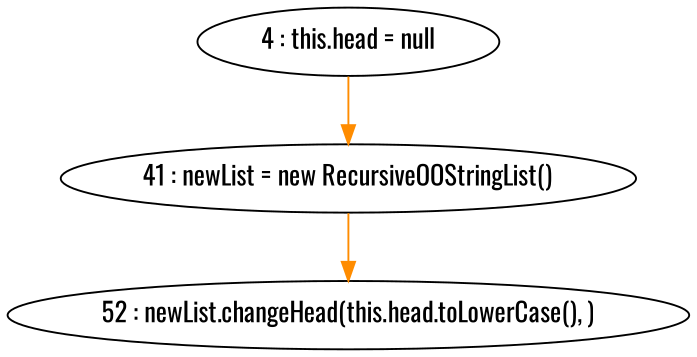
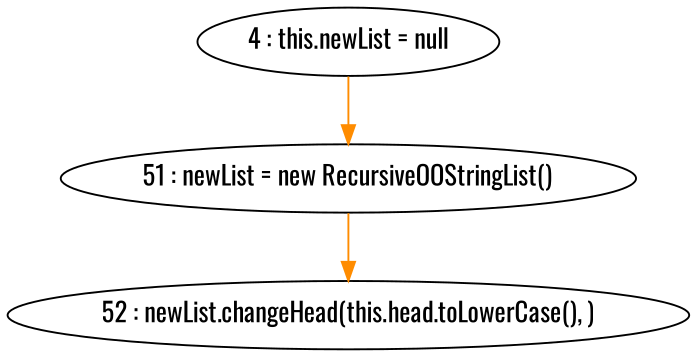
node "4 : this.head = null": label "4 : this.head = null" -> "4 : this.newList = null"
node "41 : newList = new RecursiveOOStringList()": label "41 : newList = new RecursiveOOStringList()" -> "51 : newList = new RecursiveOOStringList()"
